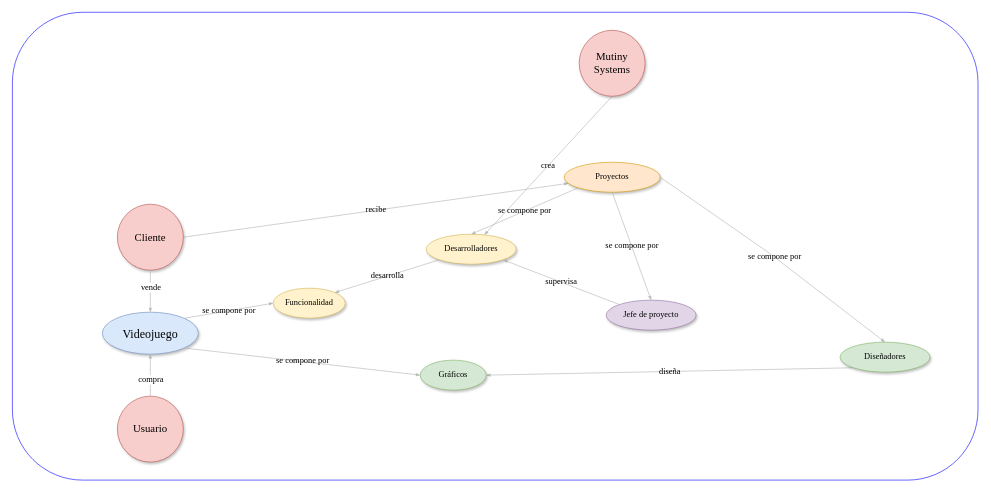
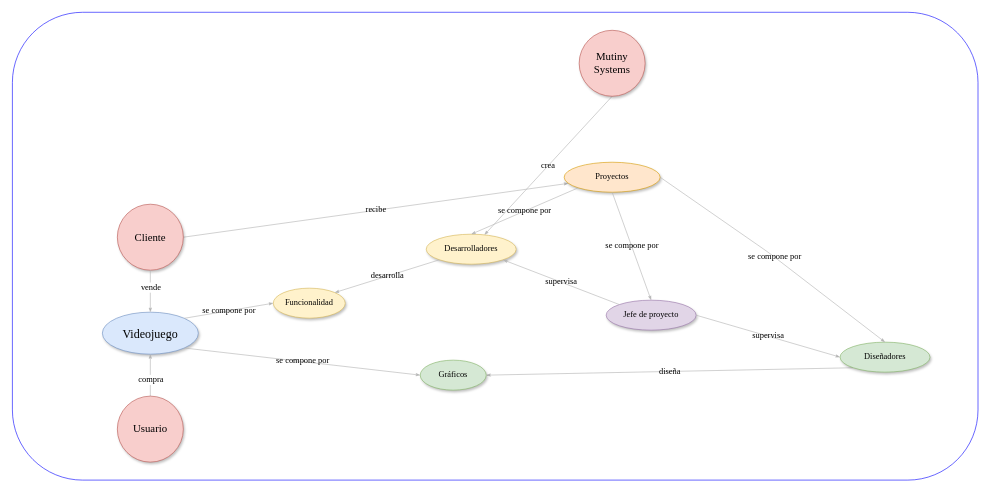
edge "Jefe de proyecto" -> "Diseñadores": added, label "supervisa"
